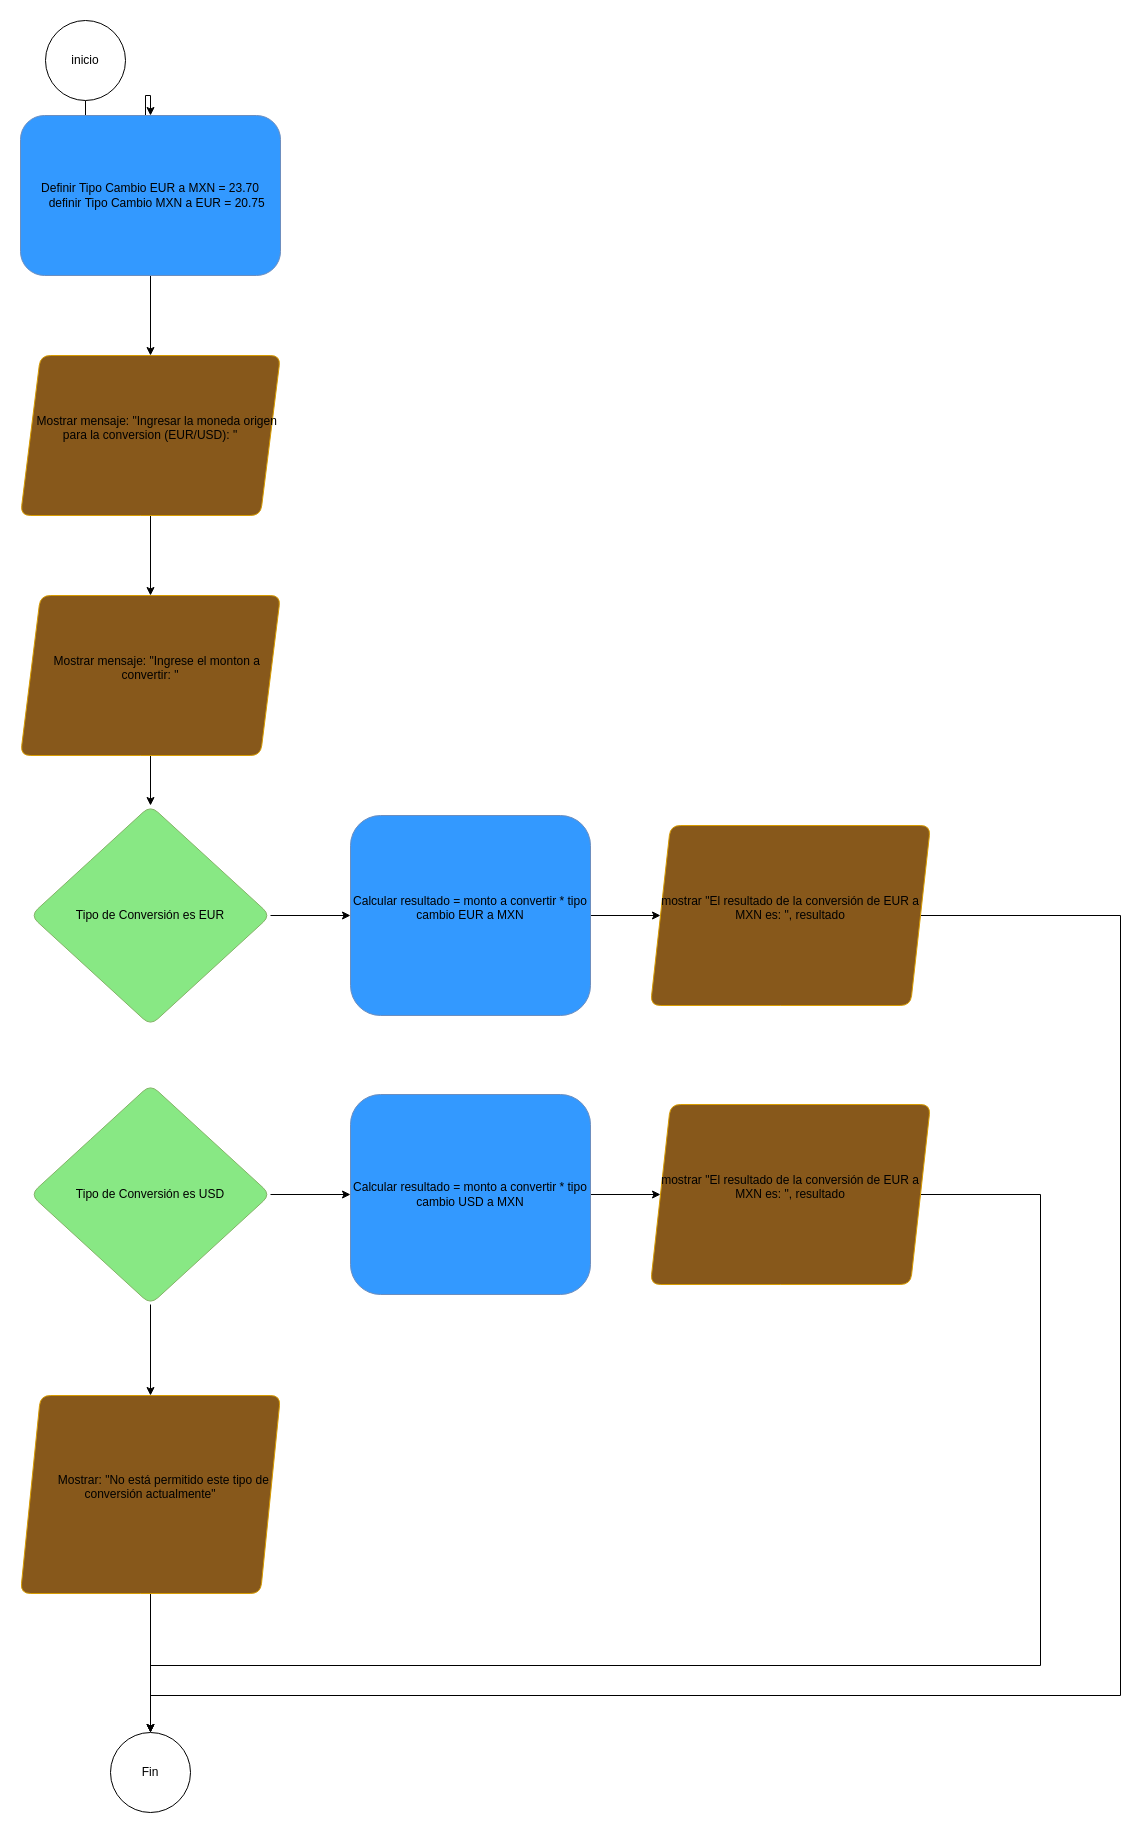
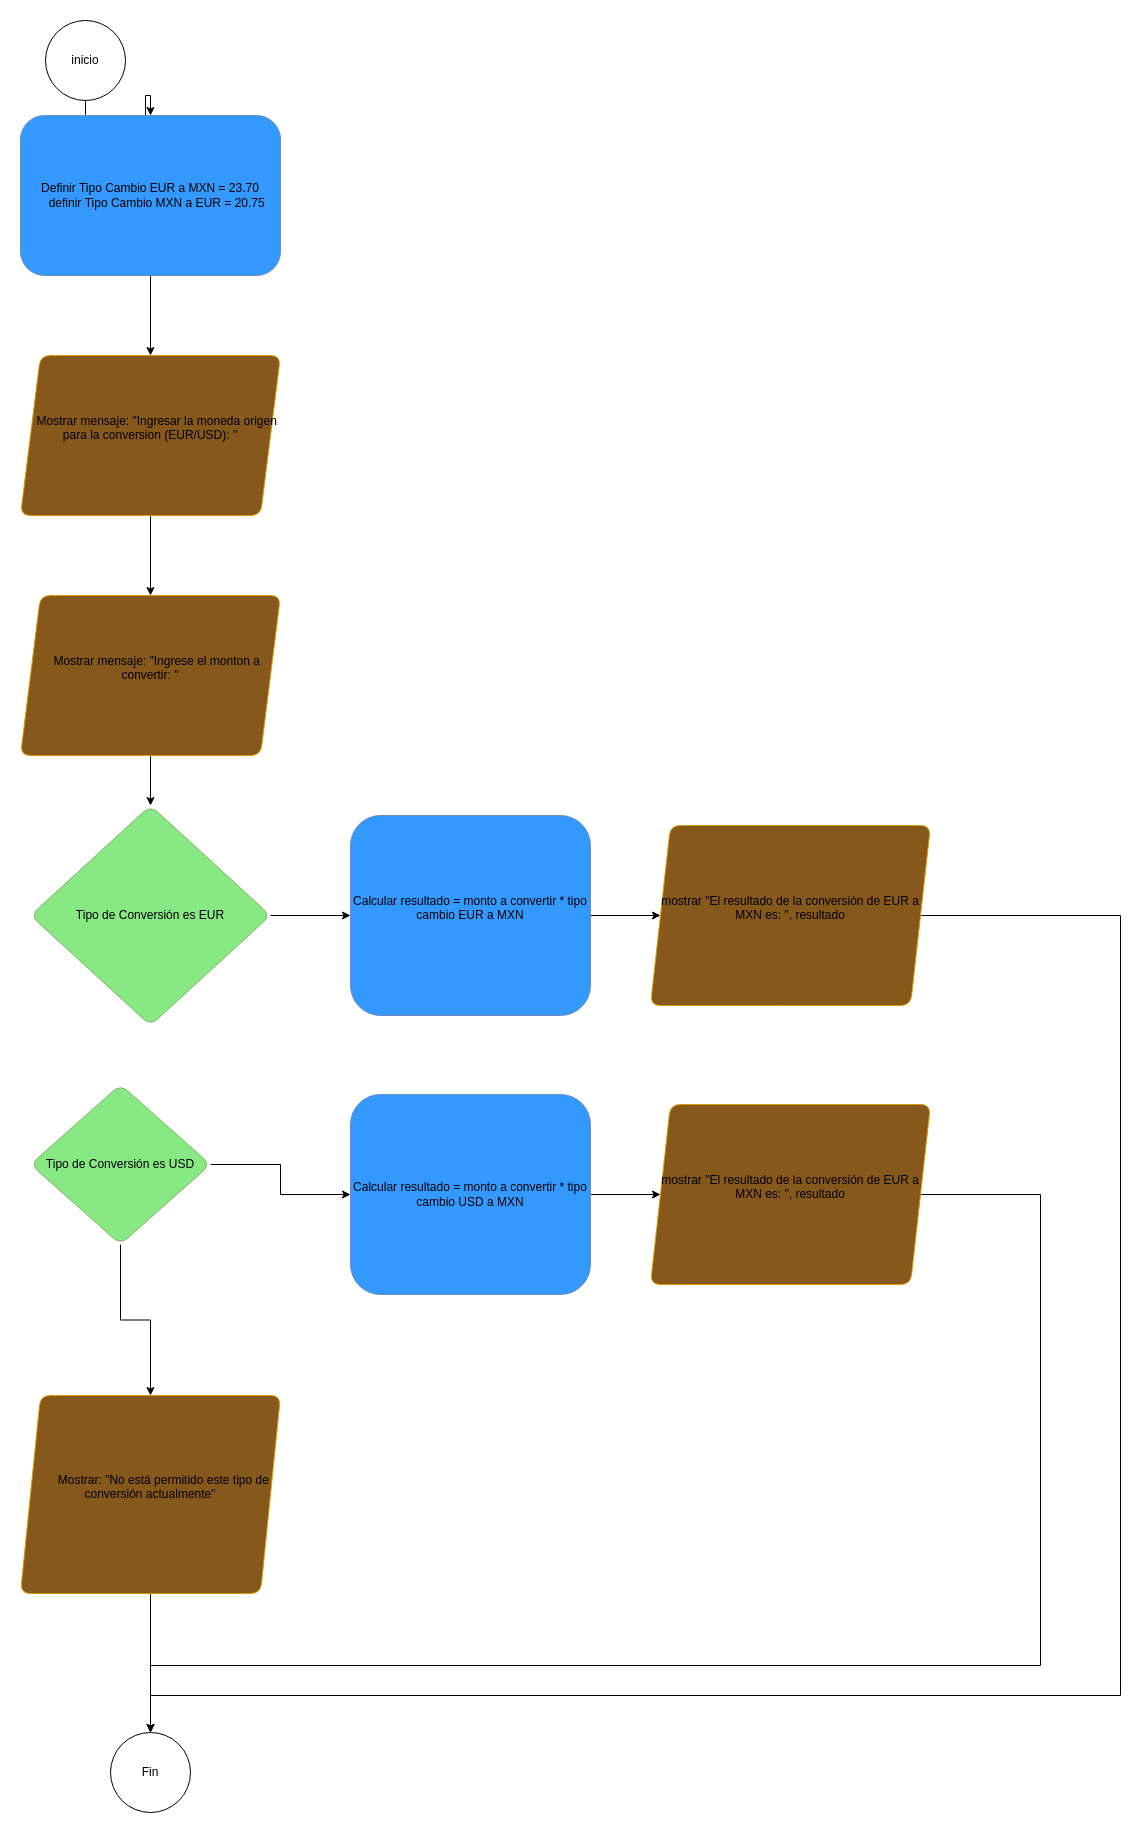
node "Tipo de Conversión es USD": size 240x220 -> 180x160
